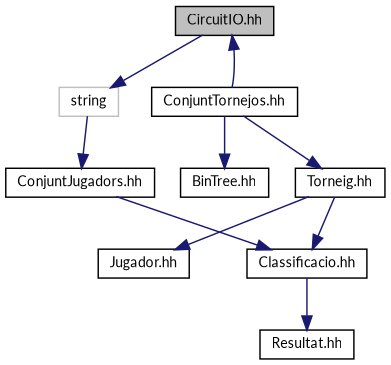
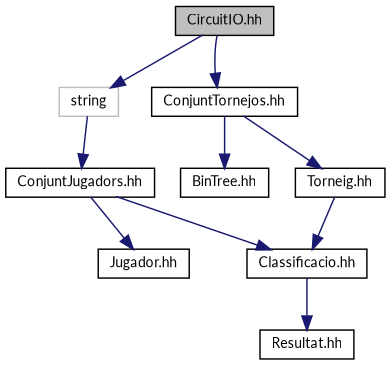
edge "ConjuntTornejos.hh" -> "CircuitIO.hh": reversed
edge "Torneig.hh" -> "Jugador.hh": now "ConjuntJugadors.hh" -> "Jugador.hh"
